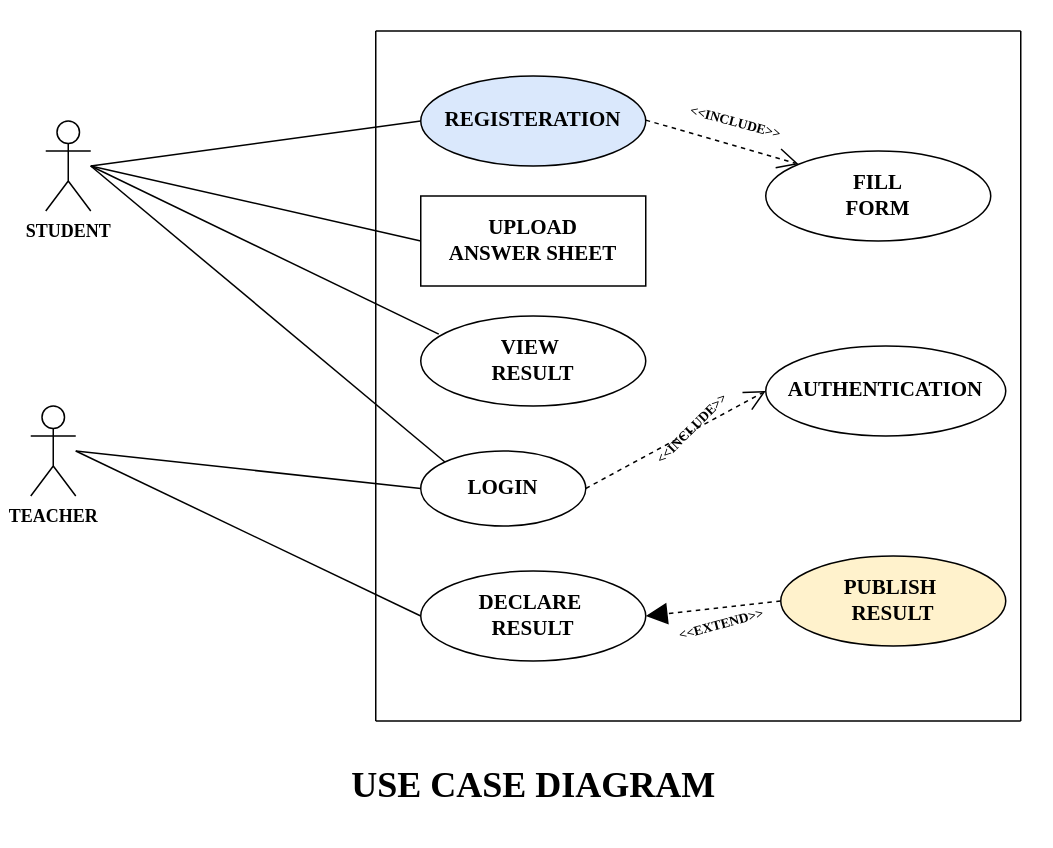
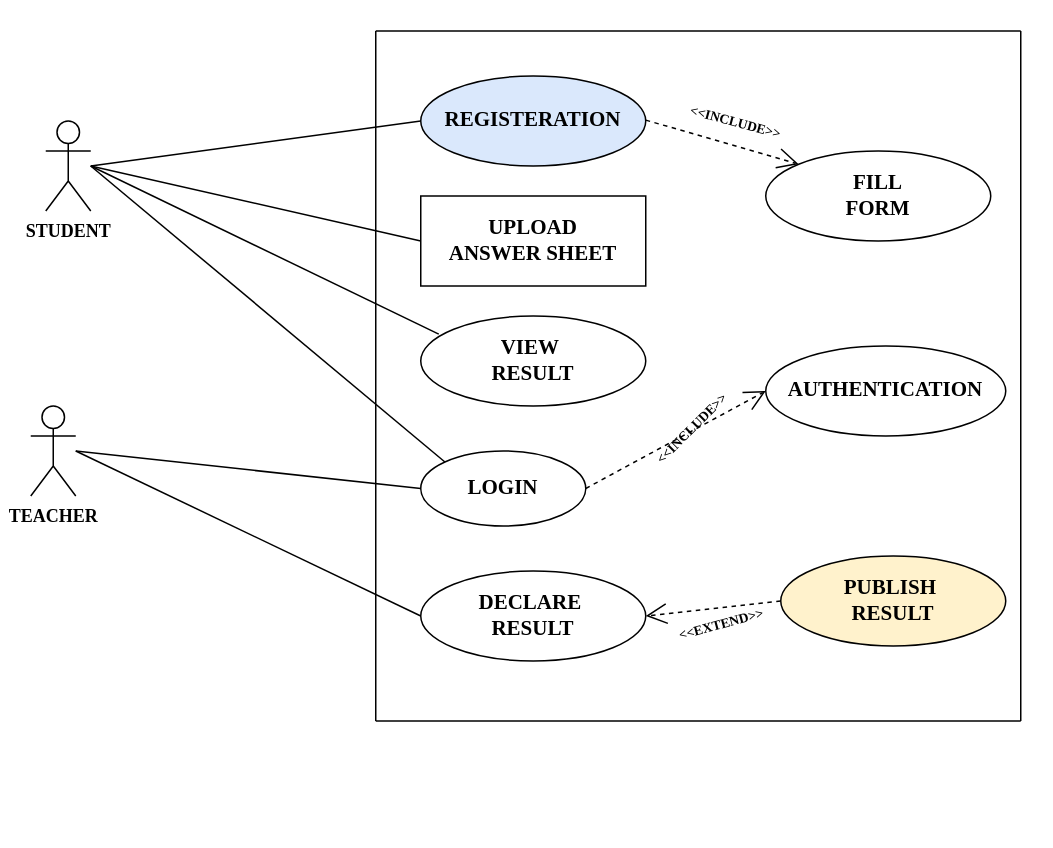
edge "PUBLISH RESULT" -> "DECLARE RESULT": arrowhead block -> open
node "USE CASE DIAGRAM": removed
